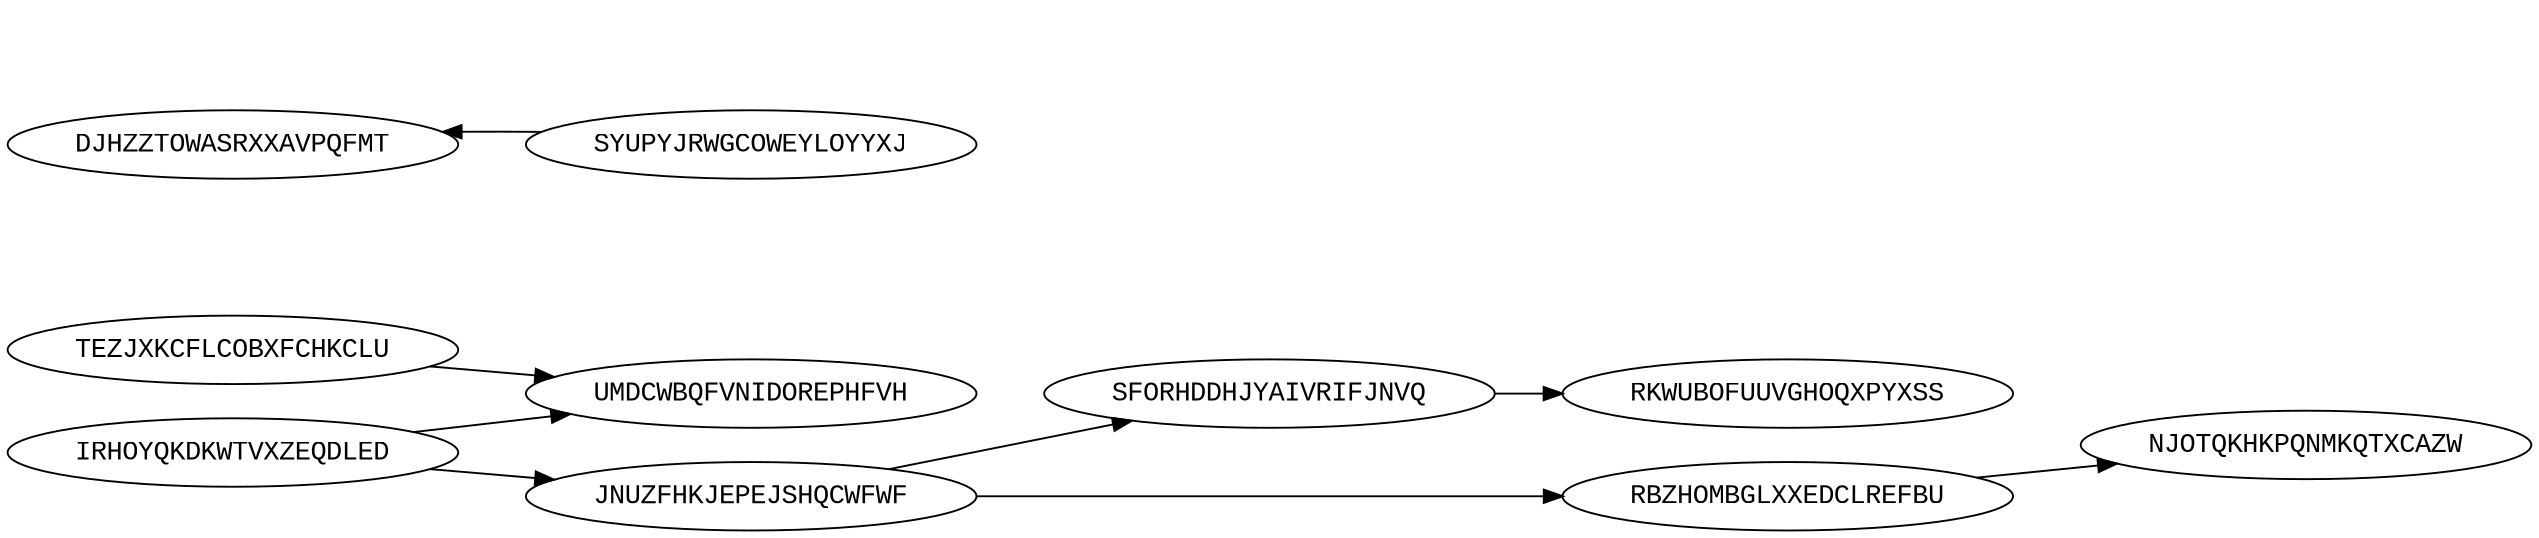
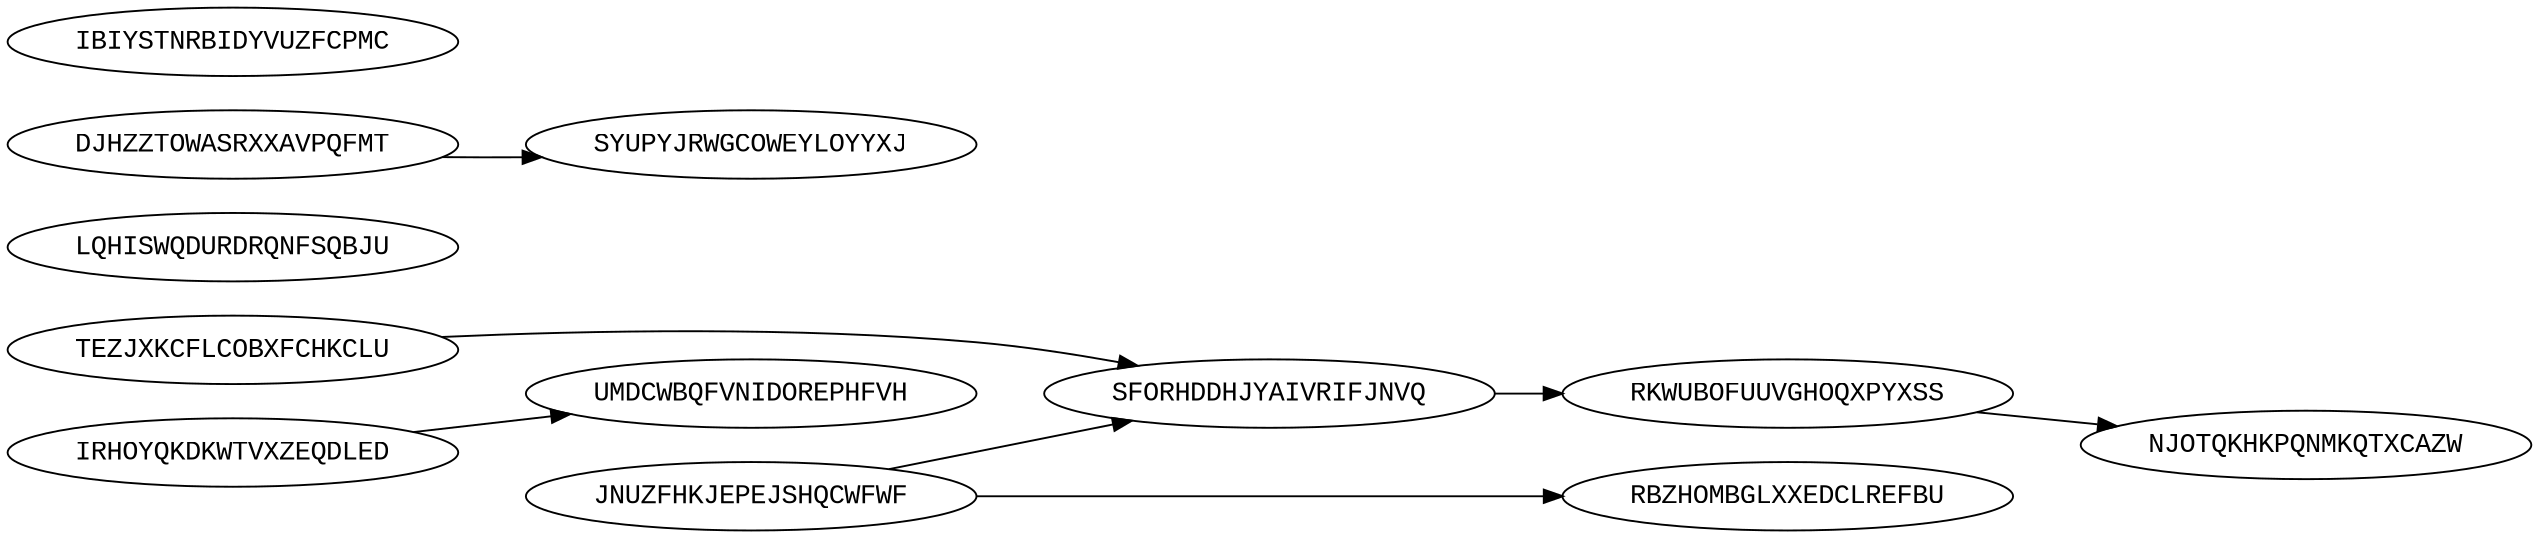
node "IBIYSTNRBIDYVUZFCPMC": added
edge "SYUPYJRWGCOWEYLOYYXJ" -> "DJHZZTOWASRXXAVPQFMT": reversed
node "LQHISWQDURDRQNFSQBJU": added
edge "TEZJXKCFLCOBXFCHKCLU" -> "UMDCWBQFVNIDOREPHFVH": now "TEZJXKCFLCOBXFCHKCLU" -> "SFORHDDHJYAIVRIFJNVQ"
edge "RBZHOMBGLXXEDCLREFBU" -> "NJOTQKHKPQNMKQTXCAZW": now "RKWUBOFUUVGHOQXPYXSS" -> "NJOTQKHKPQNMKQTXCAZW"
edge "IRHOYQKDKWTVXZEQDLED" -> "JNUZFHKJEPEJSHQCWFWF": removed
